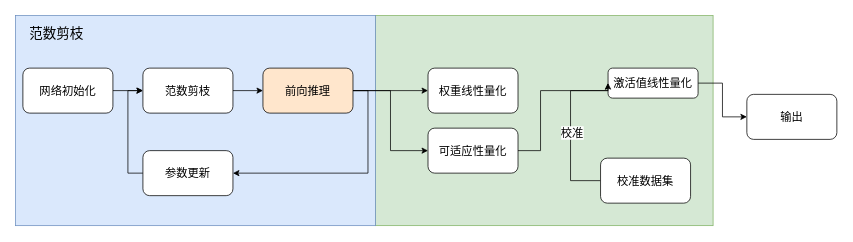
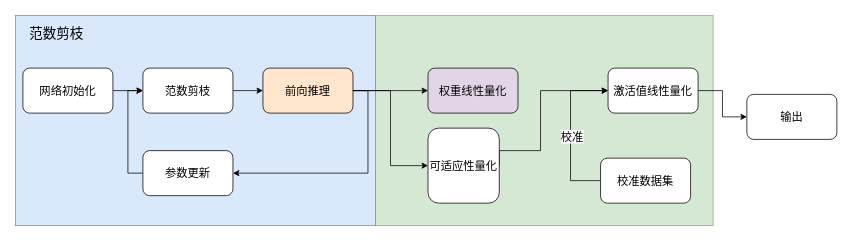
node "激活值线性量化": size 90x30 -> 90x45
node "权重线性量化": fillcolor #ffffff -> #e1d5e7
node "可适应性量化": size 90x45 -> 71x75
